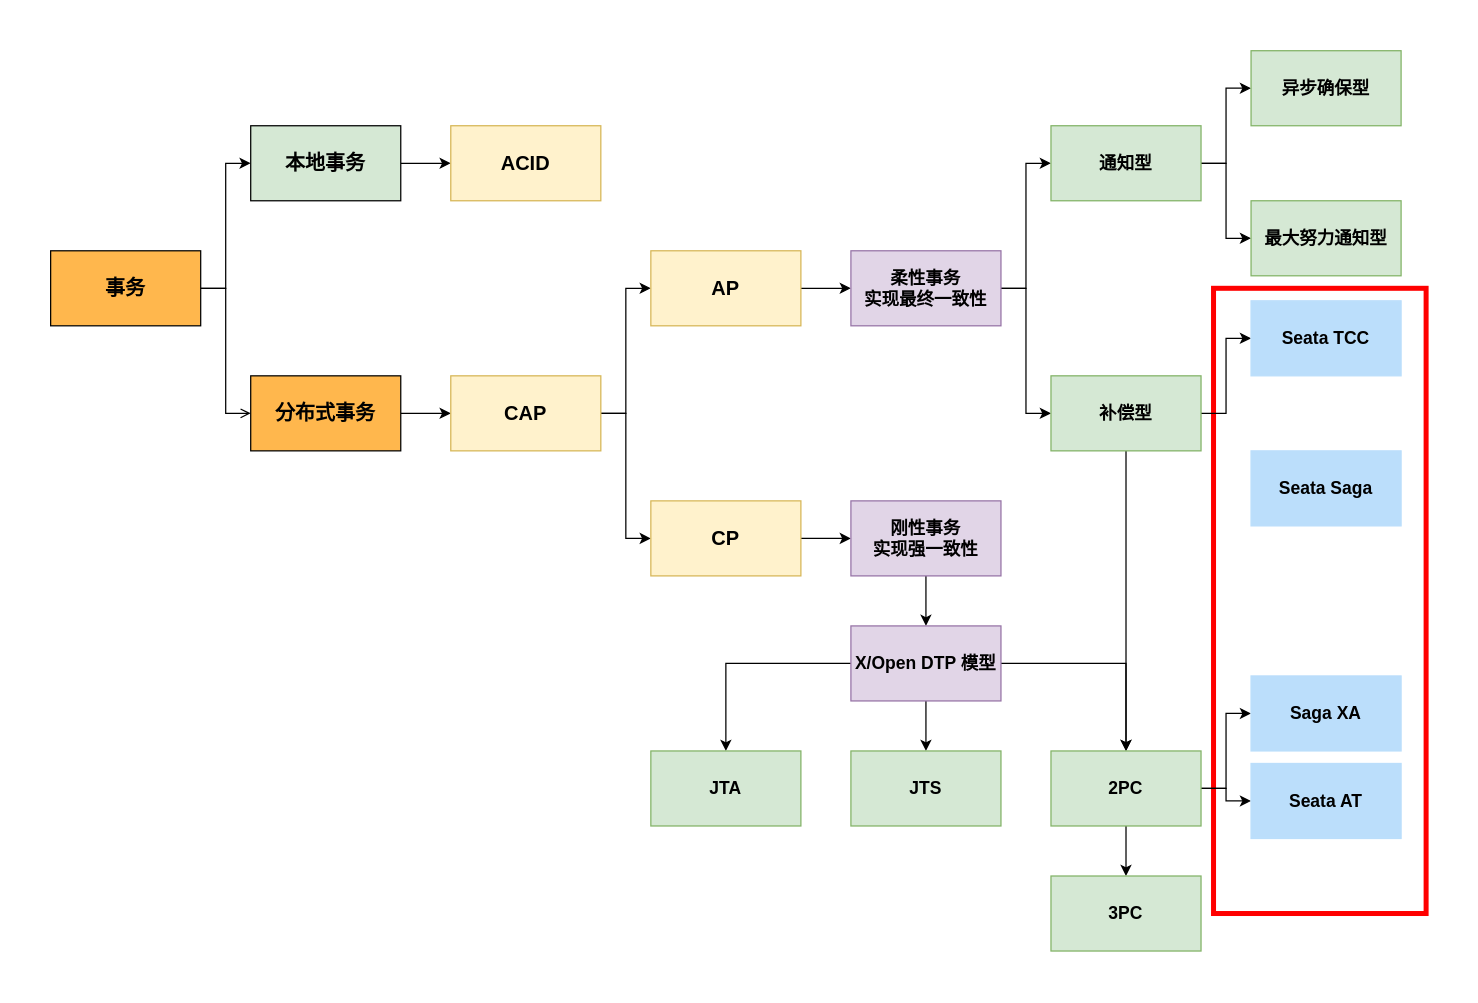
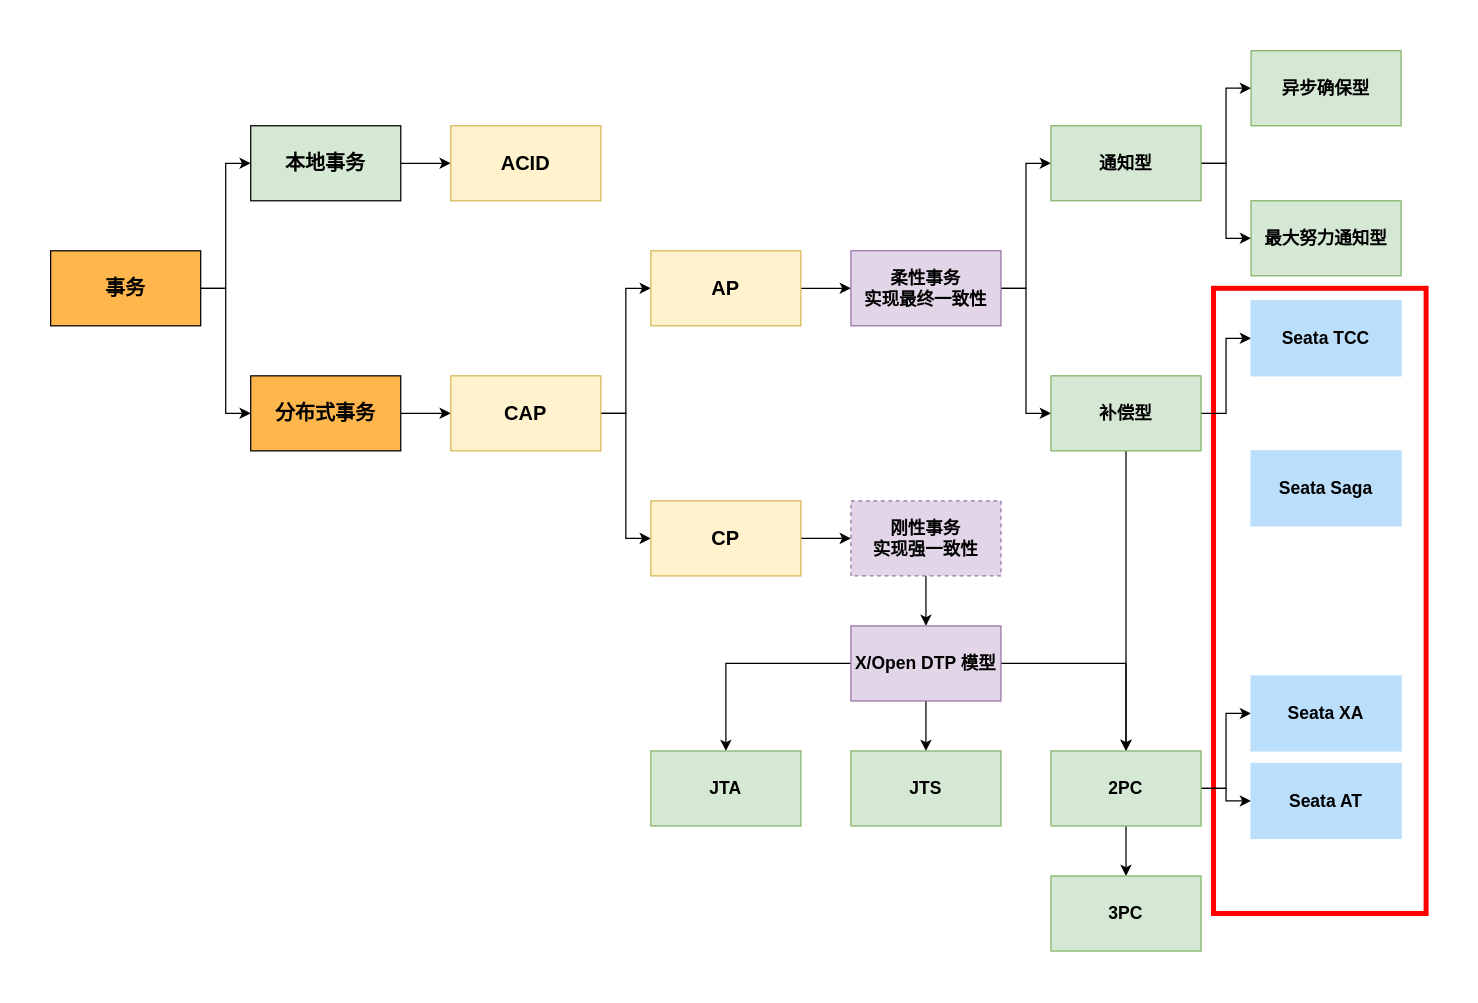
edge "事务" -> "分布式事务": arrowhead open -> classic
node "刚性事务实现强一致性": style solid -> dashed
node "Saga XA": label "Saga XA" -> "Seata XA"
